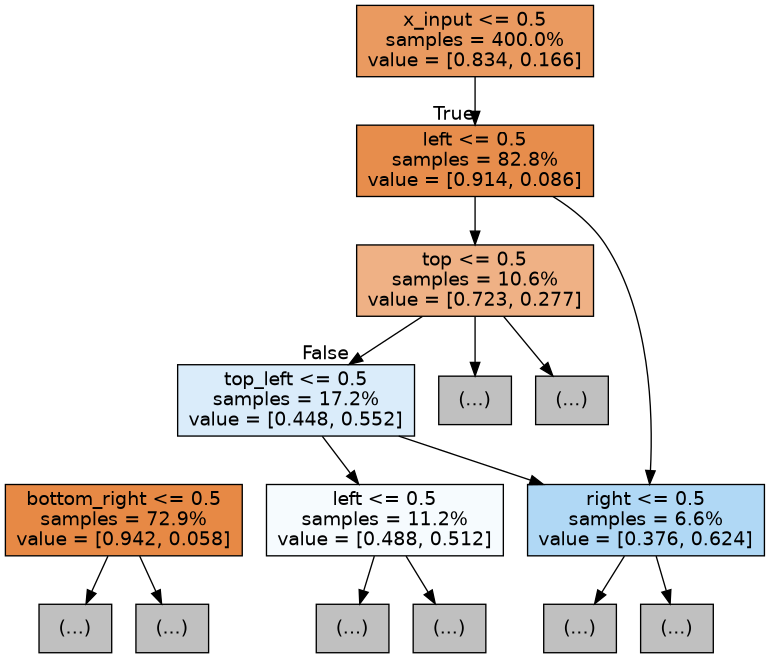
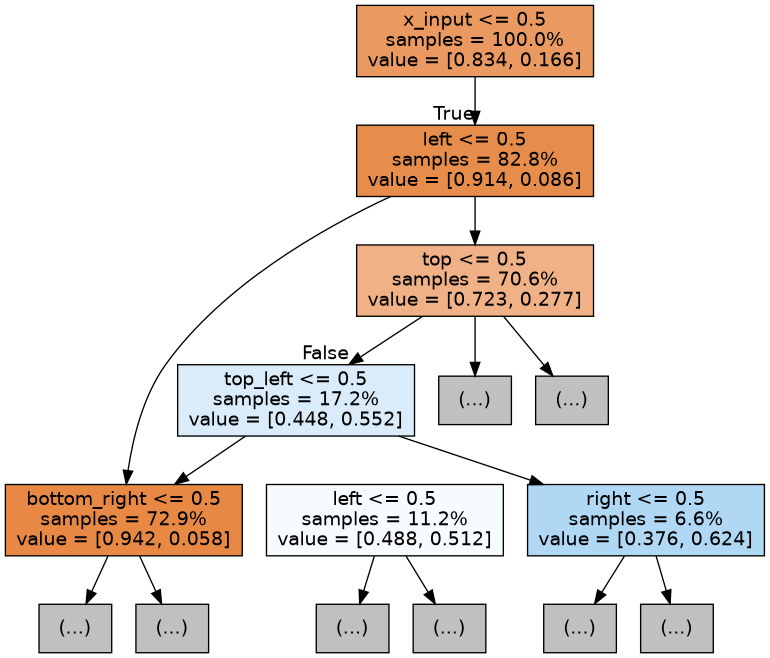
node "x_input <= 0.5 samples = 400.0% value = [0.834, 0.166]": label "x_input <= 0.5 samples = 400.0% value = [0.834, 0.166]" -> "x_input <= 0.5 samples = 100.0% value = [0.834, 0.166]"
node "top <= 0.5 samples = 10.6% value = [0.723, 0.277]": label "top <= 0.5 samples = 10.6% value = [0.723, 0.277]" -> "top <= 0.5 samples = 70.6% value = [0.723, 0.277]"
edge "left <= 0.5 samples = 82.8% value = [0.914, 0.086]" -> "right <= 0.5 samples = 6.6% value = [0.376, 0.624]": now "left <= 0.5 samples = 82.8% value = [0.914, 0.086]" -> "bottom_right <= 0.5 samples = 72.9% value = [0.942, 0.058]"
edge "top_left <= 0.5 samples = 17.2% value = [0.448, 0.552]" -> "left <= 0.5 samples = 11.2% value = [0.488, 0.512]": now "top_left <= 0.5 samples = 17.2% value = [0.448, 0.552]" -> "bottom_right <= 0.5 samples = 72.9% value = [0.942, 0.058]"
